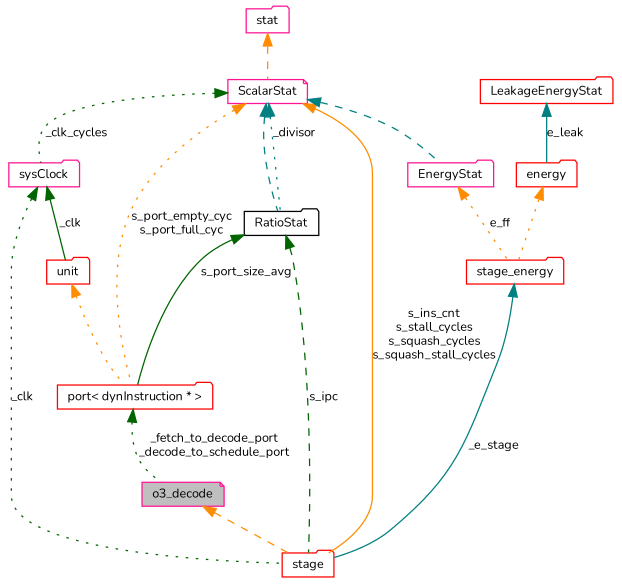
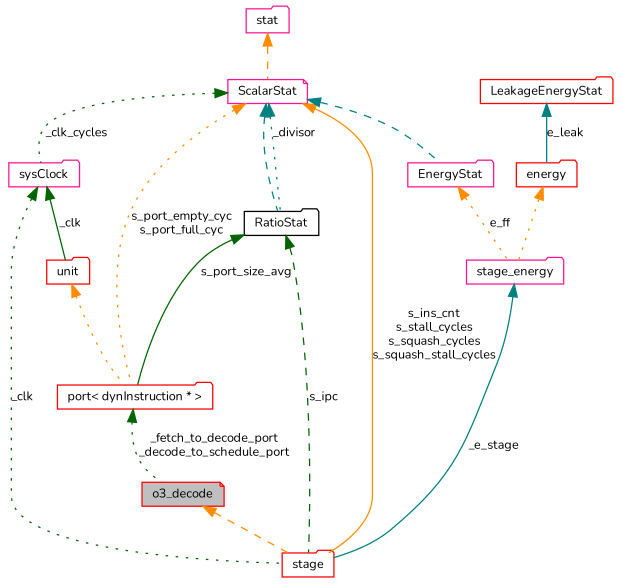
node "stage_energy": color red -> deeppink
node "o3_decode": color deeppink -> red
